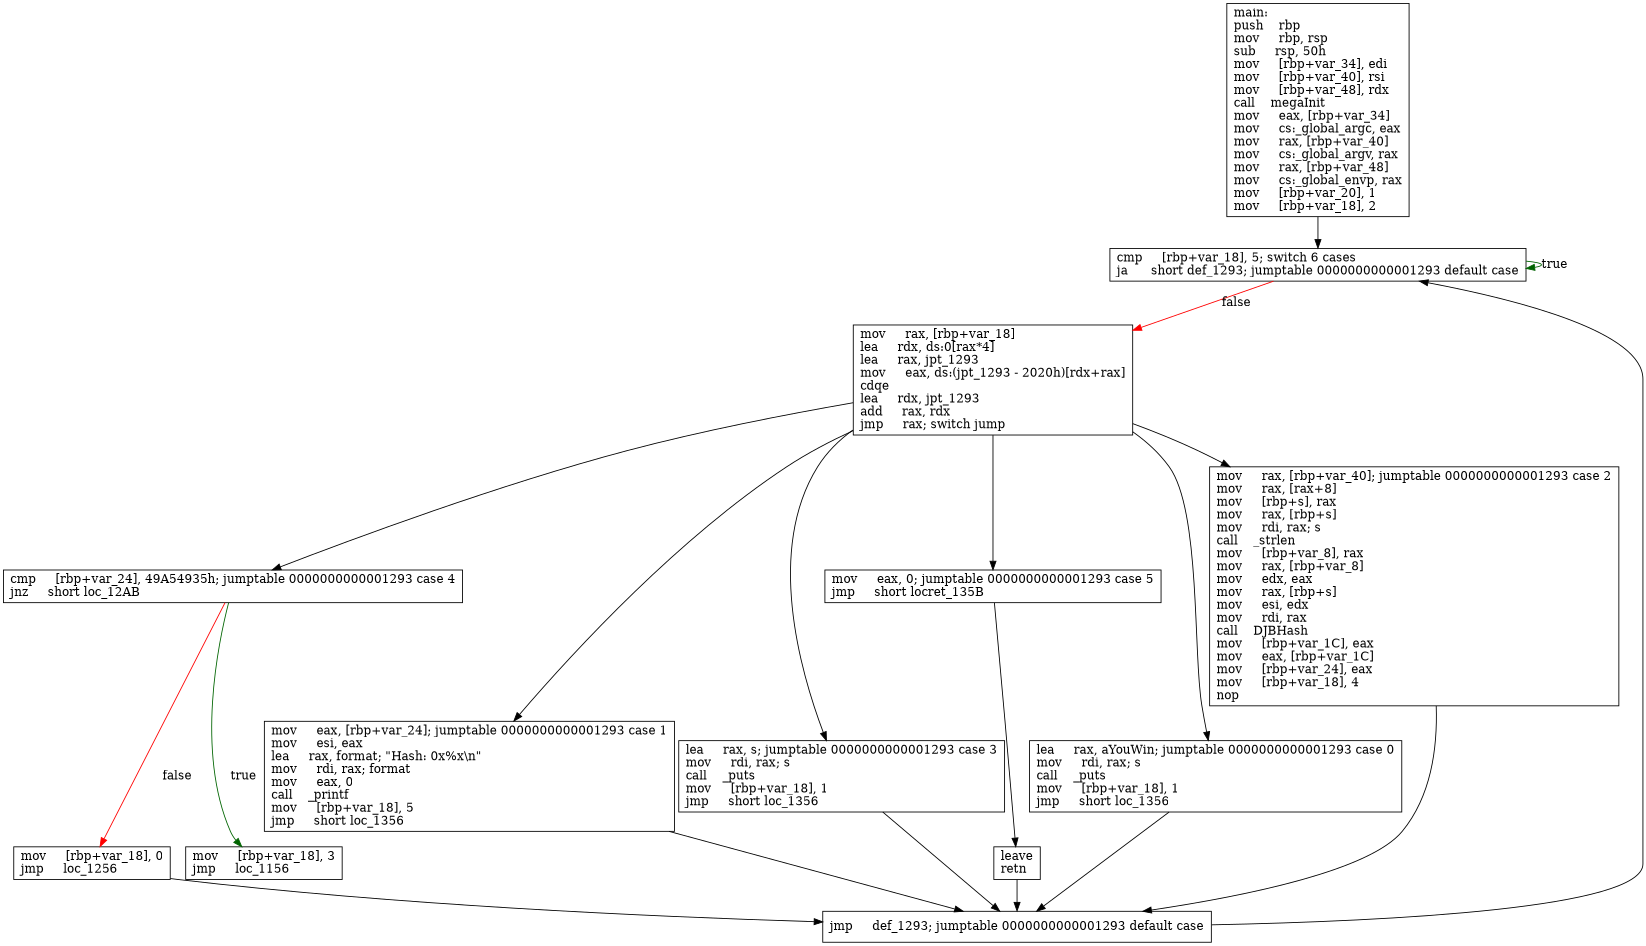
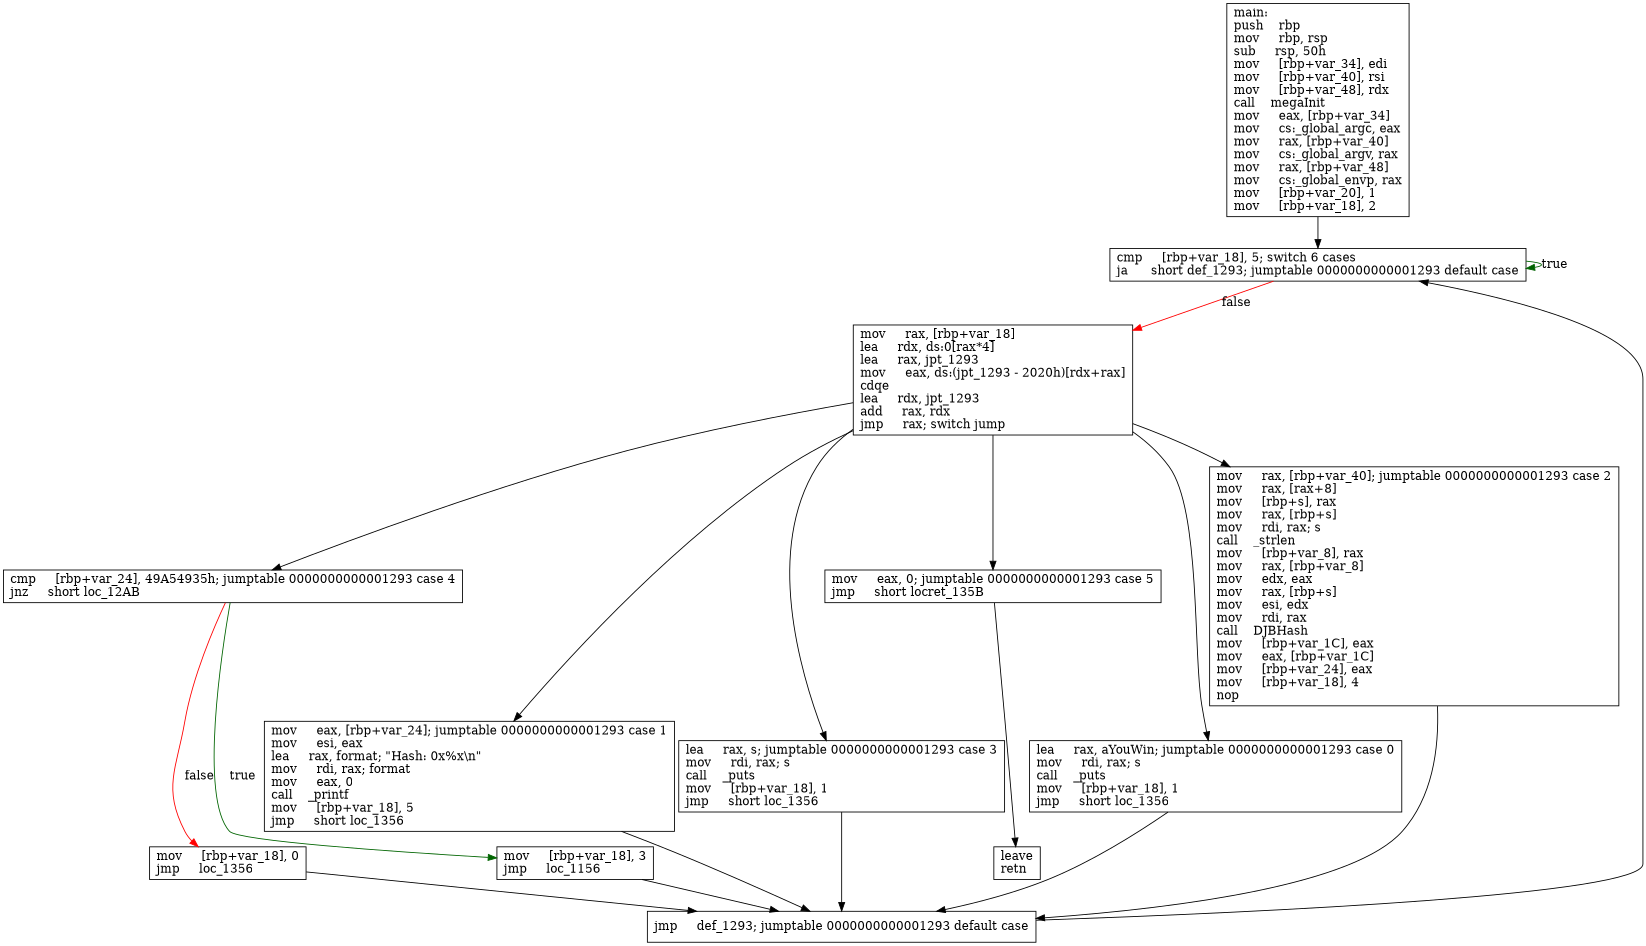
node "mov     [rbp+var_18], 0 jmp     loc_1256": label "mov     [rbp+var_18], 0 jmp     loc_1256" -> "mov     [rbp+var_18], 0 jmp     loc_1356"
edge "leave retn" -> "jmp     def_1293; jumptable 0000000000001293 default case": now "mov     [rbp+var_18], 3 jmp     loc_1156" -> "jmp     def_1293; jumptable 0000000000001293 default case"
